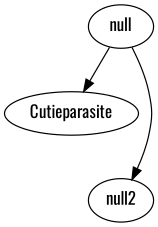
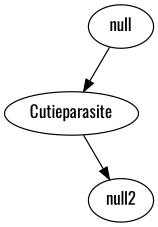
edge "null" -> "null2": now "Cutieparasite" -> "null2"
